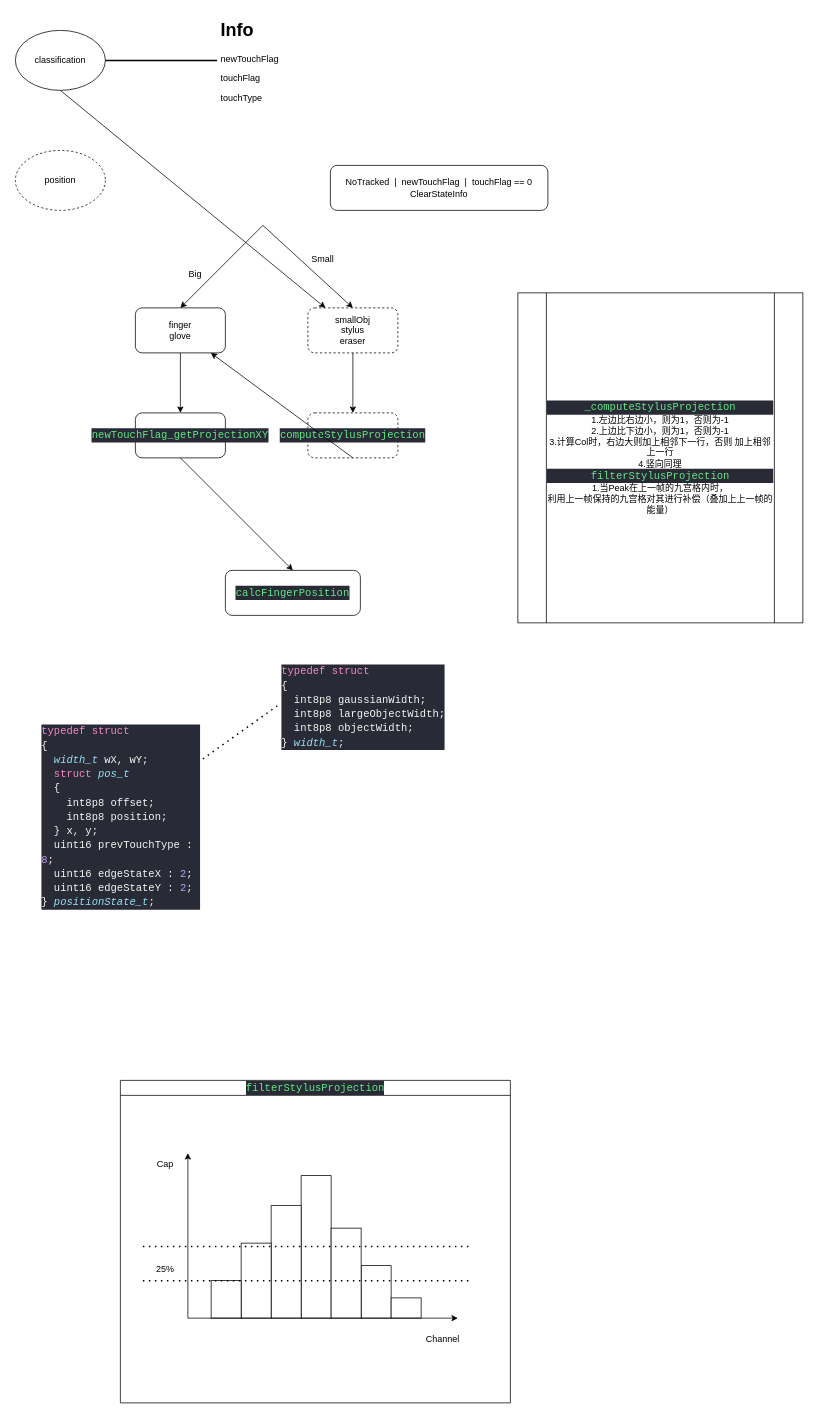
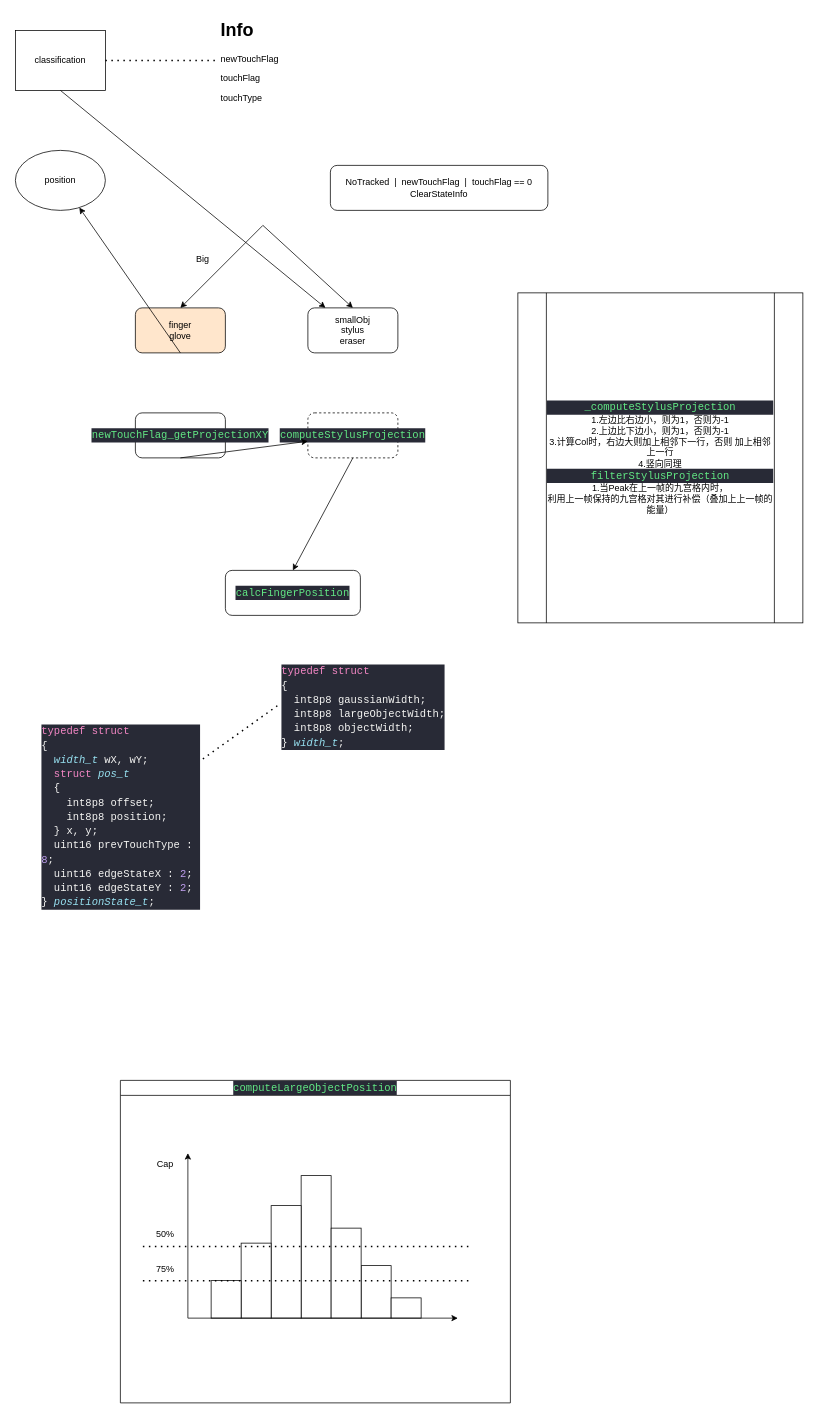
node "classification": shape ellipse -> rectangle
edge "classification" -- "InfonewTouchFlag touchFlag touchType": style solid -> dashed
node "position": style dashed -> solid
node "Small": removed
node "Big": moved (195, 274) -> (203, 259)
node "finger glove": fillcolor #ffffff -> #ffe6cc
node "smallObj stylus eraser": style dashed -> solid
edge "finger glove" -> "newTouchFlag_getProjectionXY": now "finger glove" -> "position"
edge "computeStylusProjection" -> "finger glove": now "computeStylusProjection" -> "calcFingerPosition"
edge "smallObj stylus eraser" -> "computeStylusProjection": removed
edge "newTouchFlag_getProjectionXY" -> "calcFingerPosition": now "newTouchFlag_getProjectionXY" -> "computeStylusProjection"
node "filterStylusProjection": label "filterStylusProjection" -> "computeLargeObjectPosition"
node "50%": added
node "25%": label "25%" -> "75%"
node "Channel": removed
